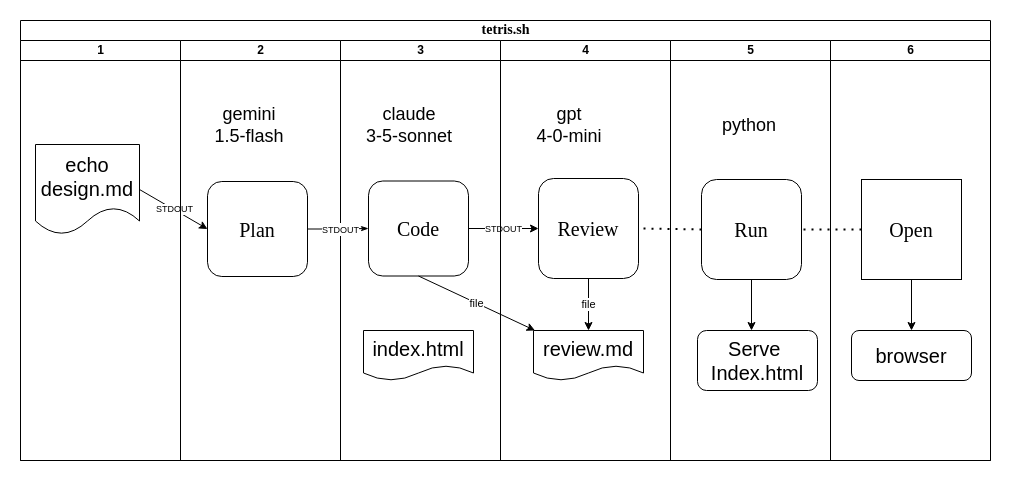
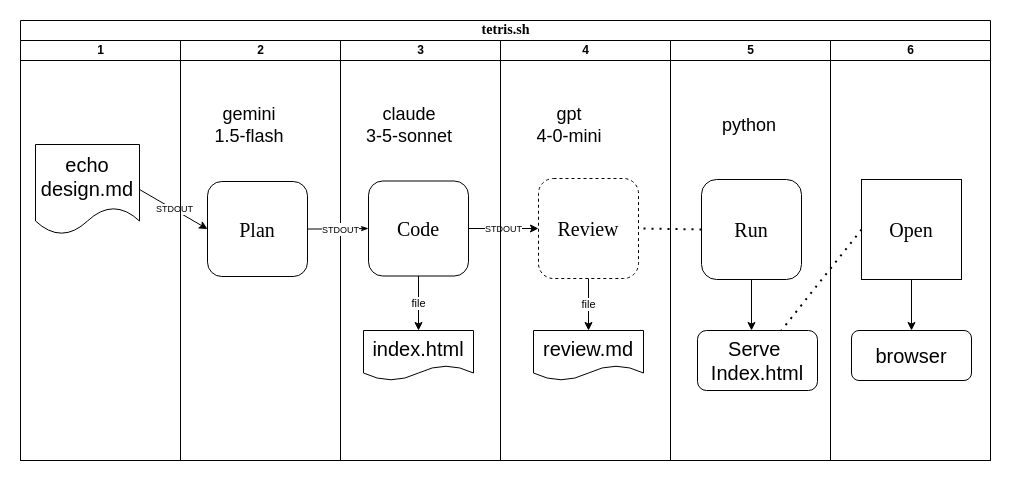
node "Review": style solid -> dashed
edge "Run" -- "Open": now "Serve Index.html" -- "Open"
edge "Code" -> "review.md": now "Code" -> "index.html"
